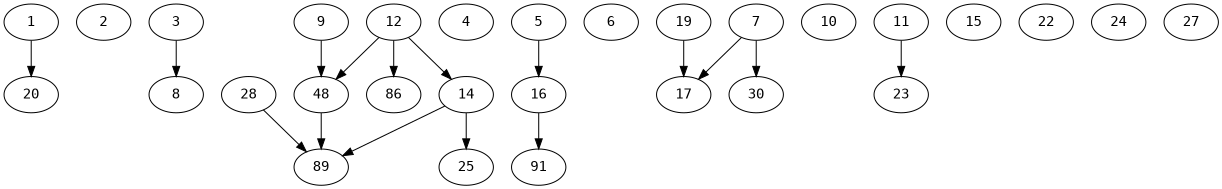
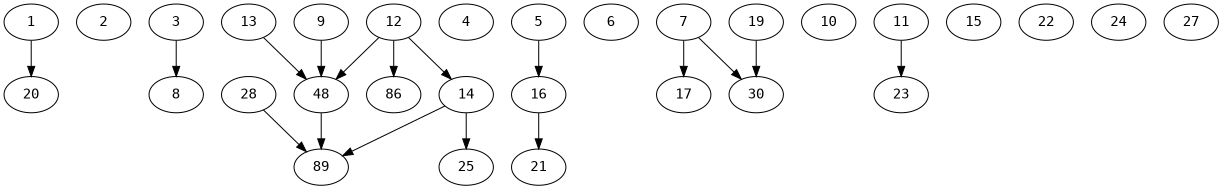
node "13": added
edge "19" -> "17": now "19" -> "30"
node "91": label "91" -> "21"
